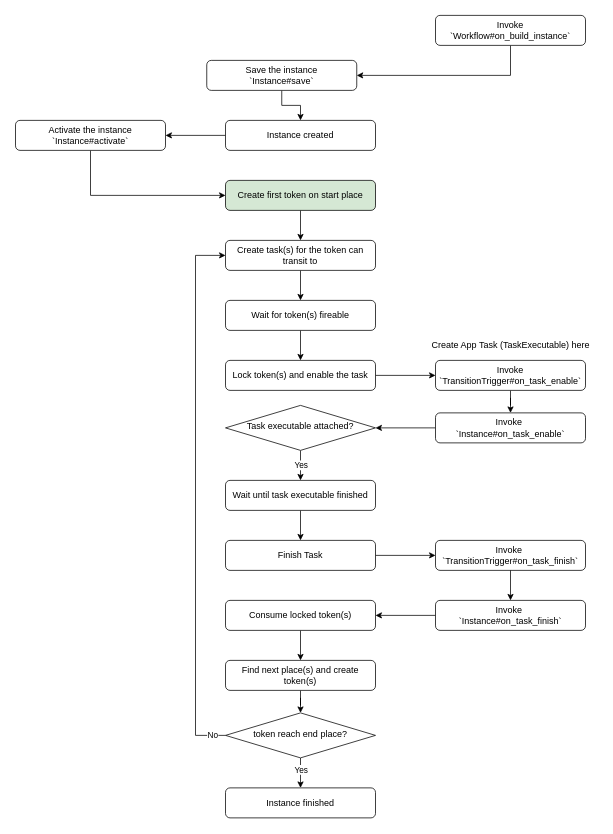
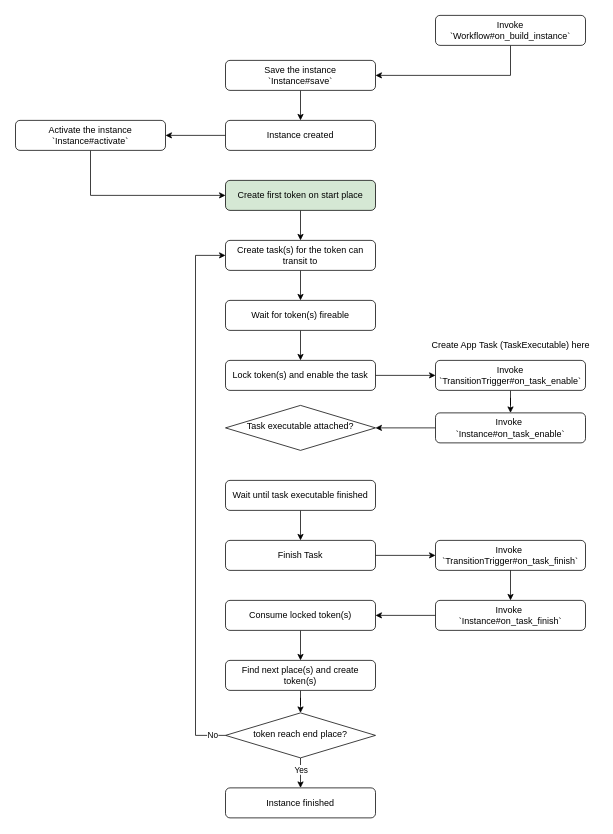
node "Save the instance `Instance#save`": moved (282, 75) -> (300, 75)
edge "Task executable attached?" -> "Wait until task executable finished": removed, label "Yes"
